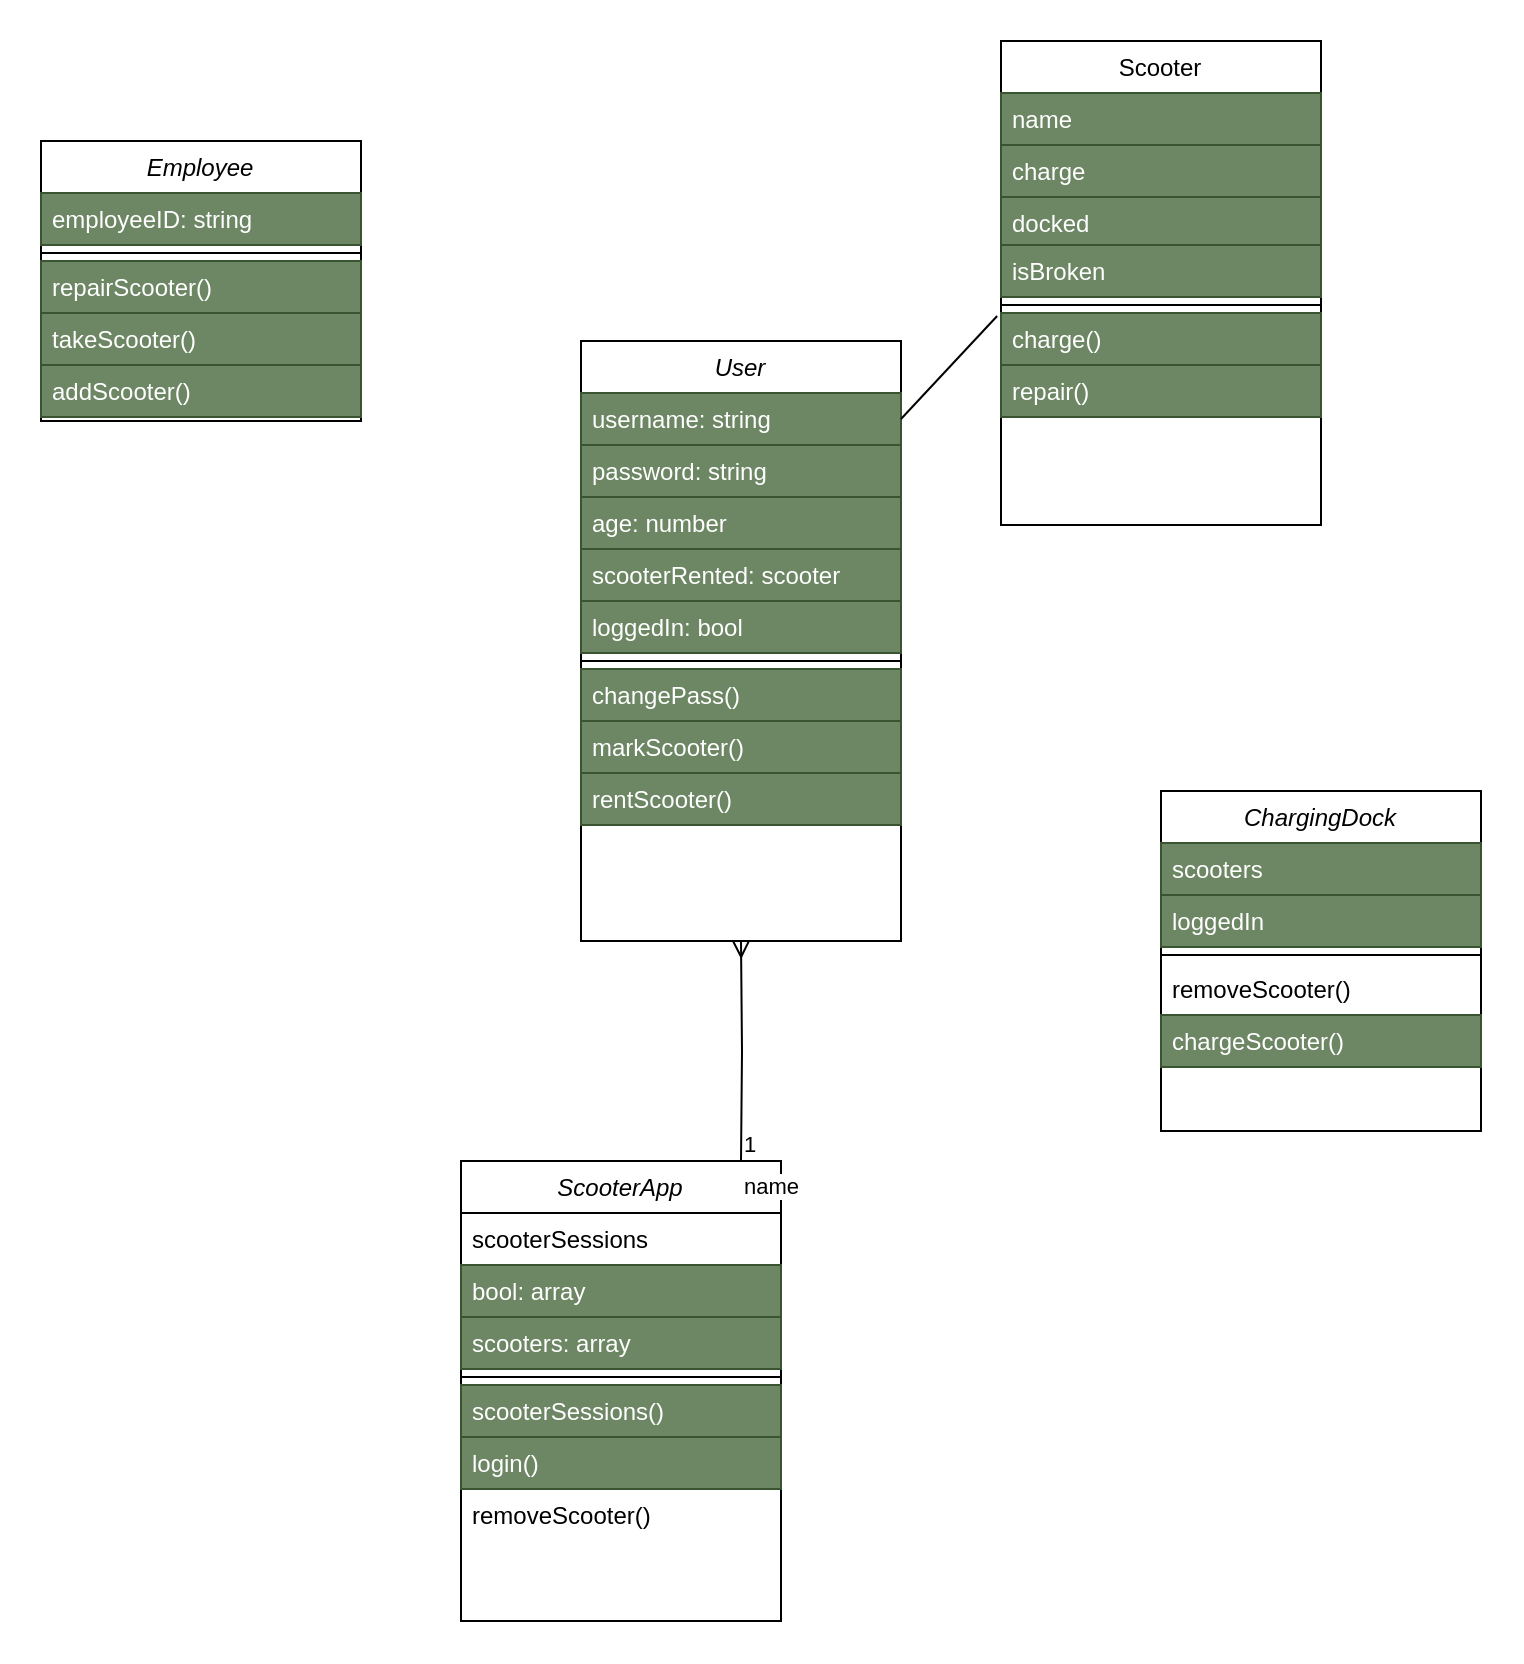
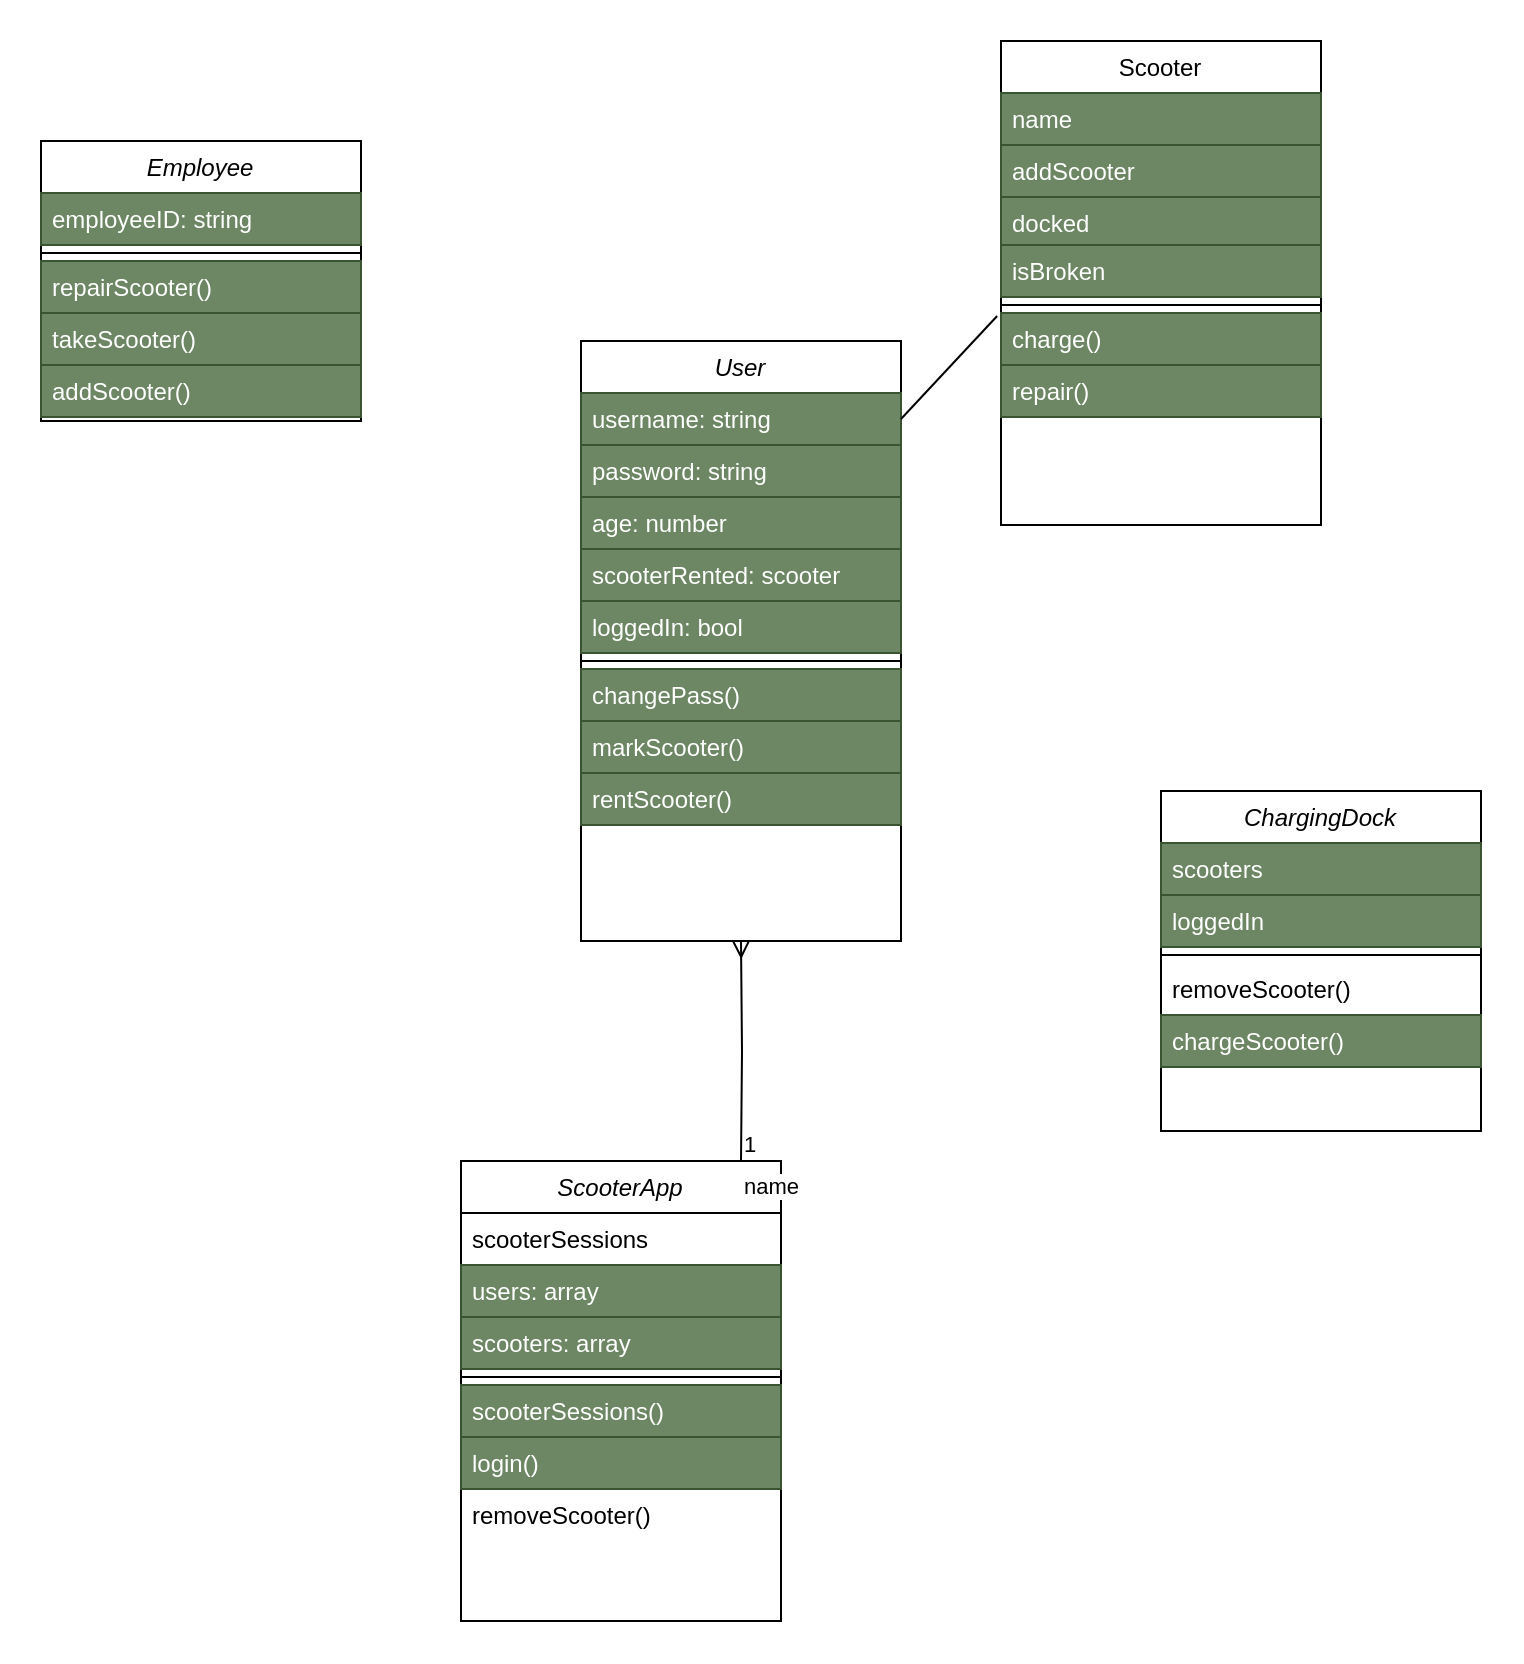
node "charge": label "charge" -> "addScooter"
node "bool: array": label "bool: array" -> "users: array"
